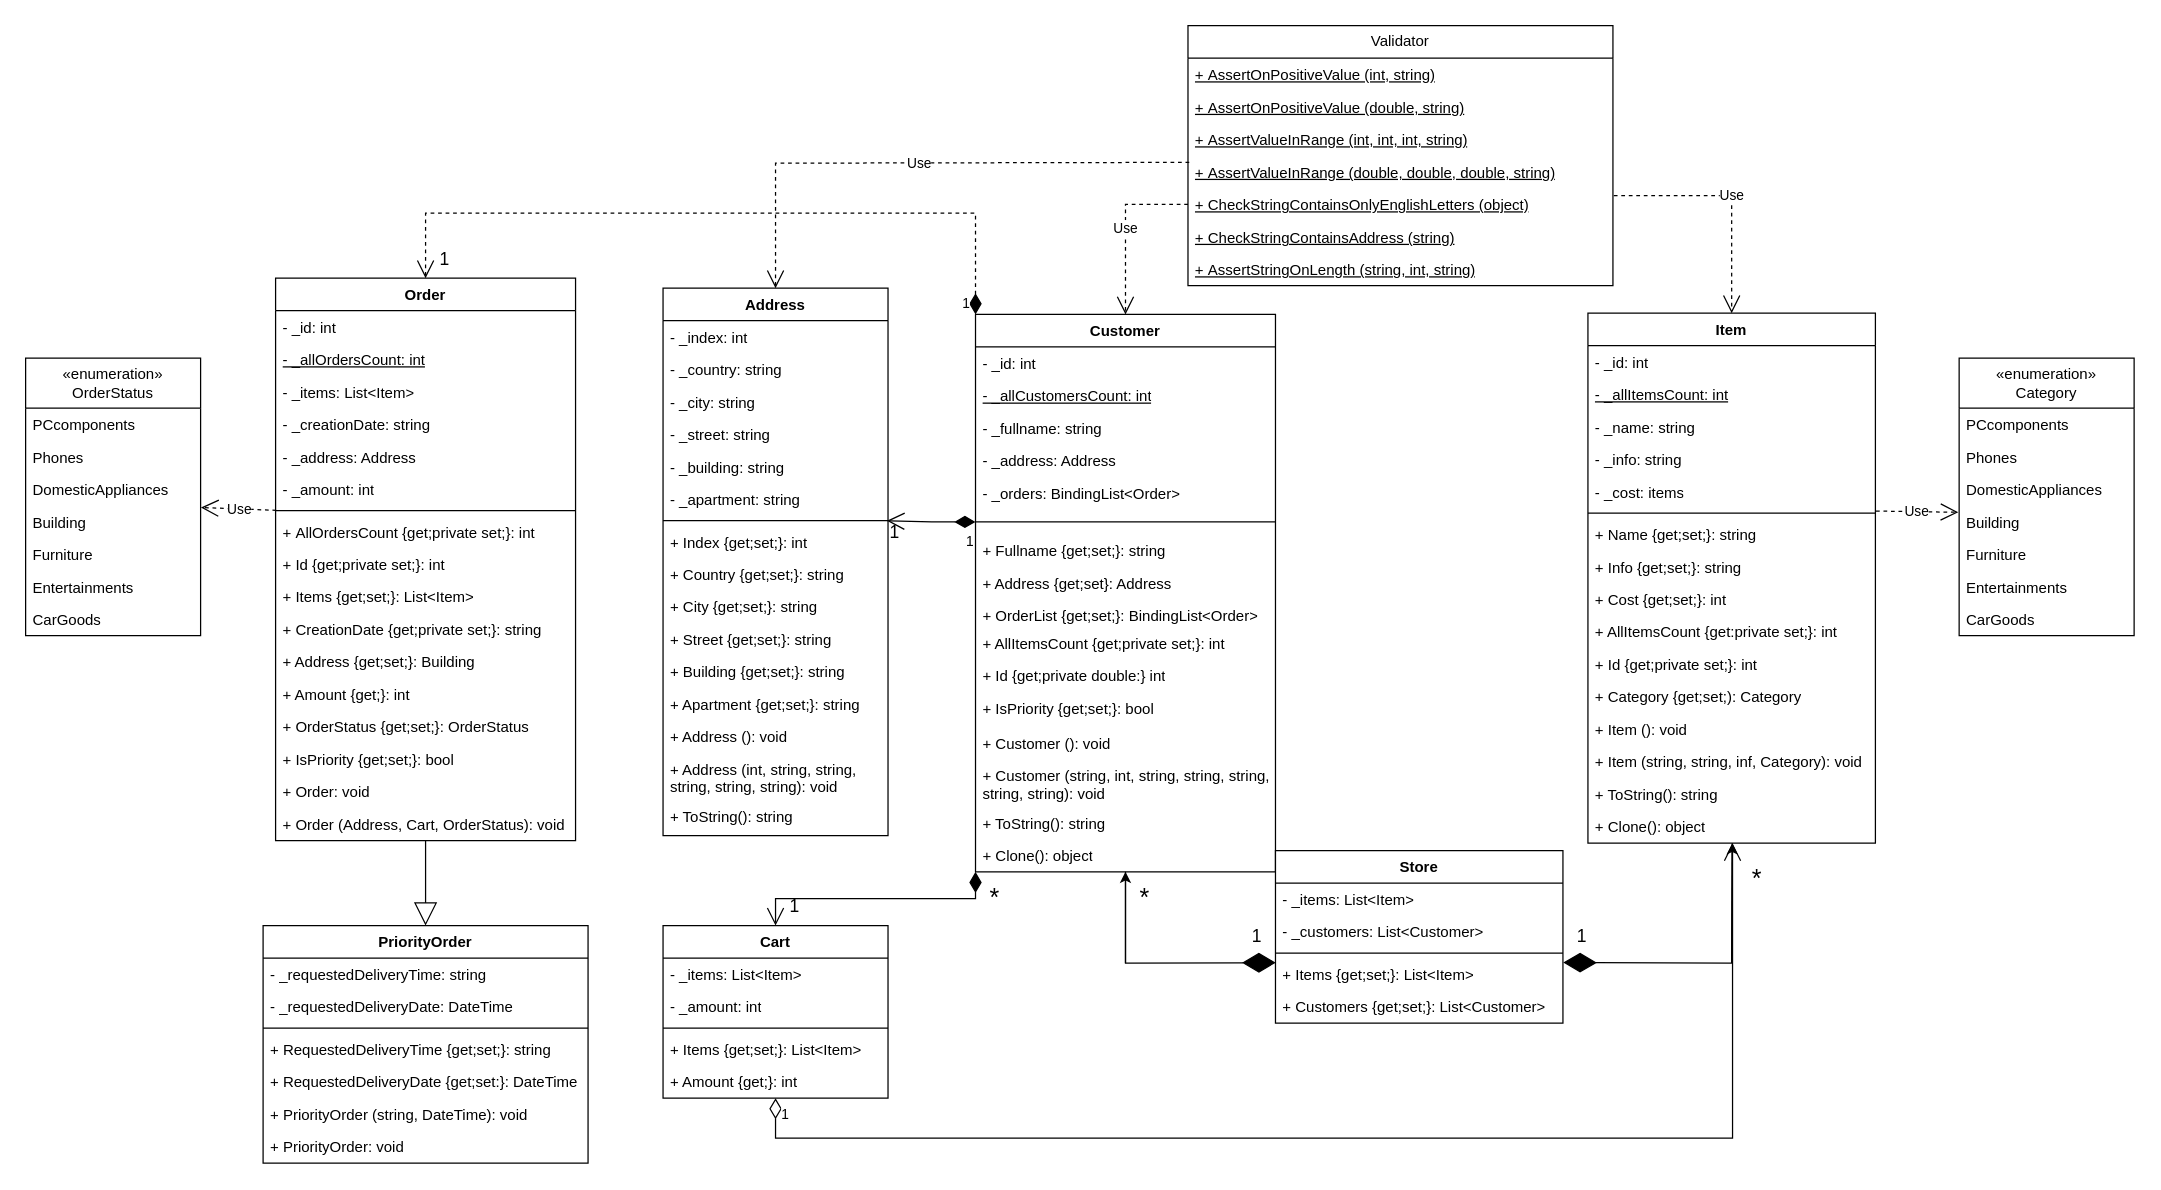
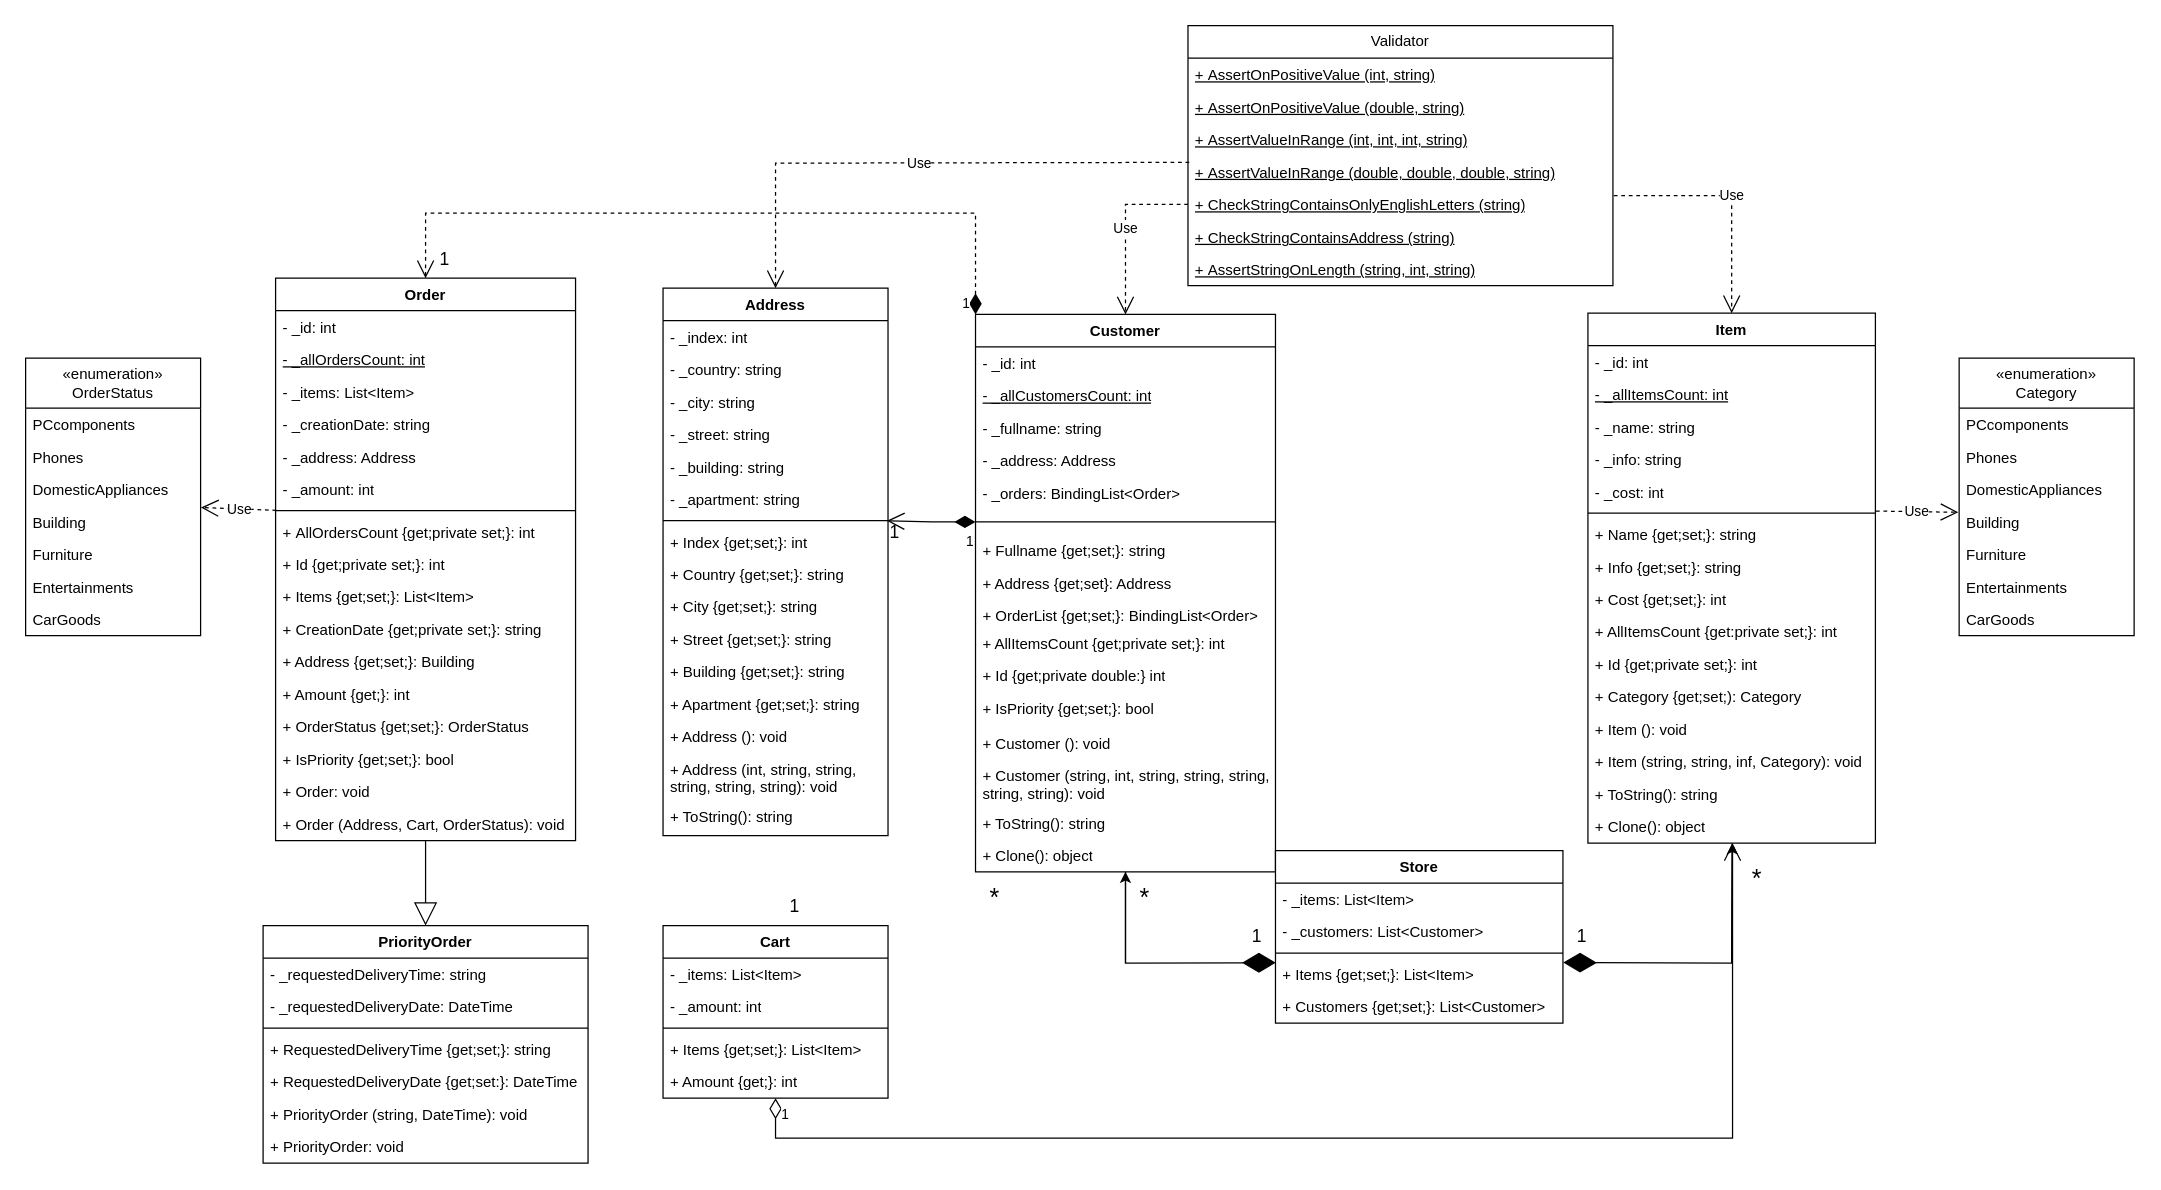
node "+ CheckStringContainsOnlyEnglishLetters (object)": label "+ CheckStringContainsOnlyEnglishLetters (object)" -> "+ CheckStringContainsOnlyEnglishLetters (string)"
node "- _cost: items": label "- _cost: items" -> "- _cost: int"
edge "Customer" -- "Cart": removed
